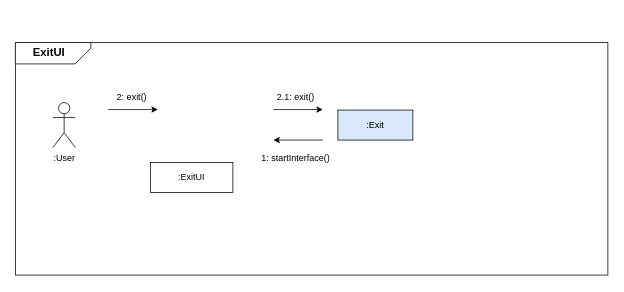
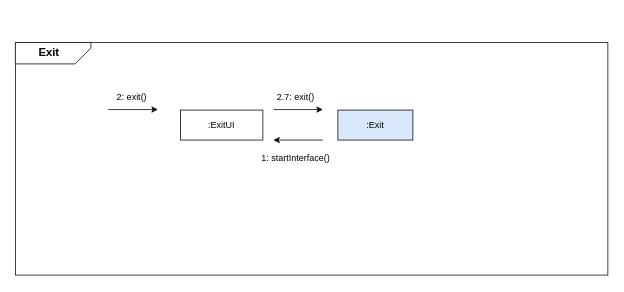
node "ExitUI": label "ExitUI" -> "Exit"
node "2.1: exit()": label "2.1: exit()" -> "2.7: exit()"
node ":User": removed
node ":ExitUI": moved (192, 177) -> (222, 125)
